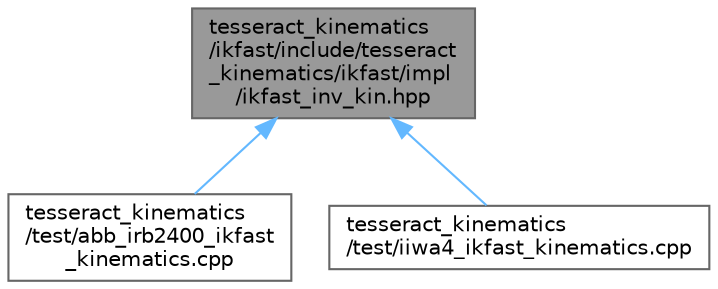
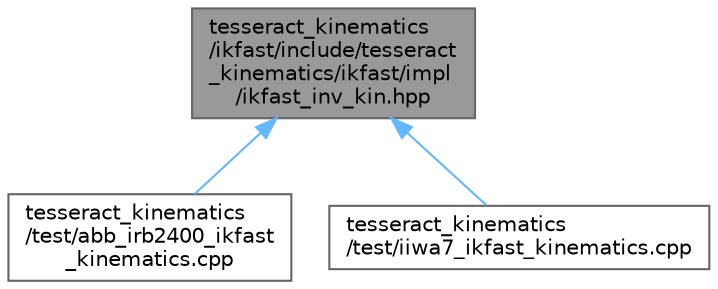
node "tesseract_kinematics /test/iiwa4_ikfast_kinematics.cpp": label "tesseract_kinematics /test/iiwa4_ikfast_kinematics.cpp" -> "tesseract_kinematics /test/iiwa7_ikfast_kinematics.cpp"
